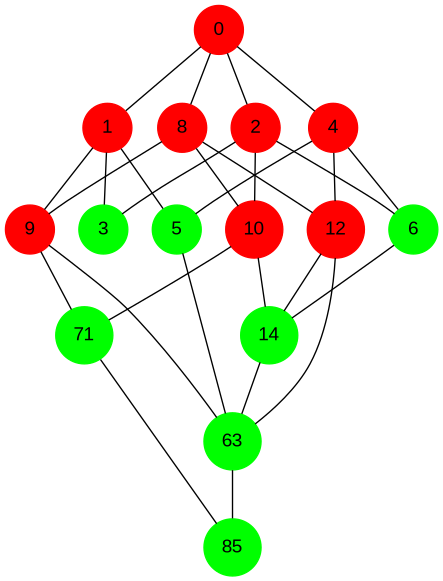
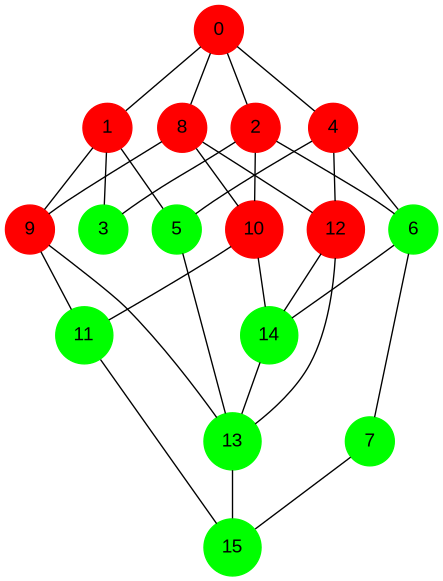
node "71": label "71" -> "11"
node "63": label "63" -> "13"
node "7": added
node "85": label "85" -> "15"
